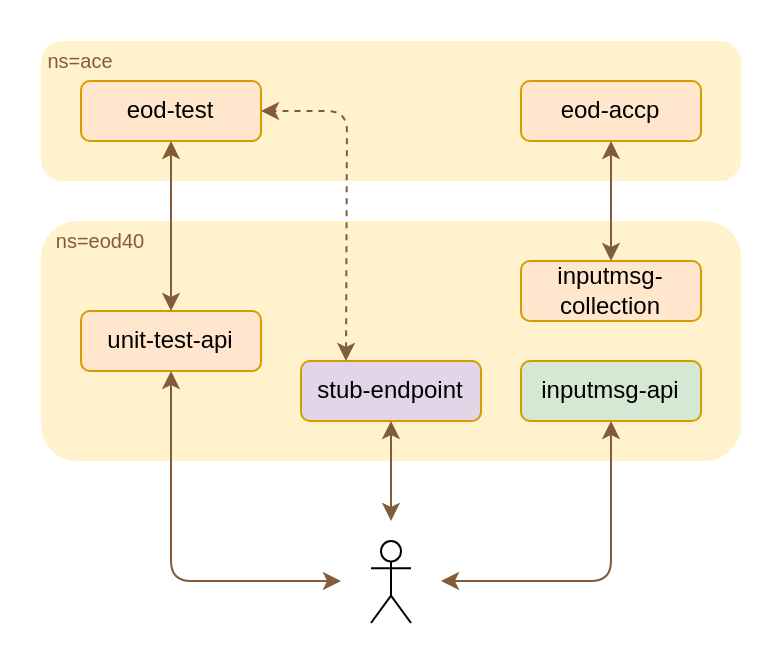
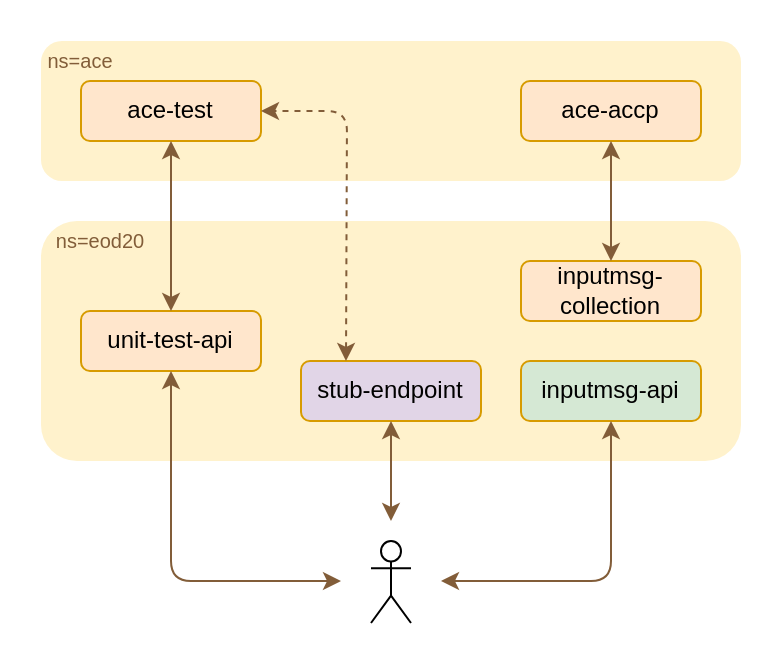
node "eod-test": label "eod-test" -> "ace-test"
node "eod-accp": label "eod-accp" -> "ace-accp"
node "ns=eod40": label "ns=eod40" -> "ns=eod20"
